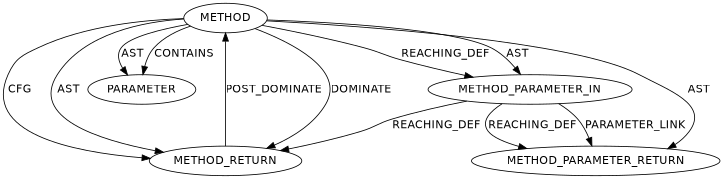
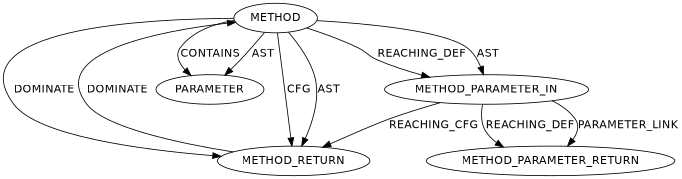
edge "METHOD" -> "METHOD_PARAMETER_RETURN": removed, label "AST"
edge "METHOD_RETURN" -> "METHOD": label "POST_DOMINATE" -> "DOMINATE"
edge "METHOD_PARAMETER_IN" -> "METHOD_RETURN": label "REACHING_DEF" -> "REACHING_CFG"
